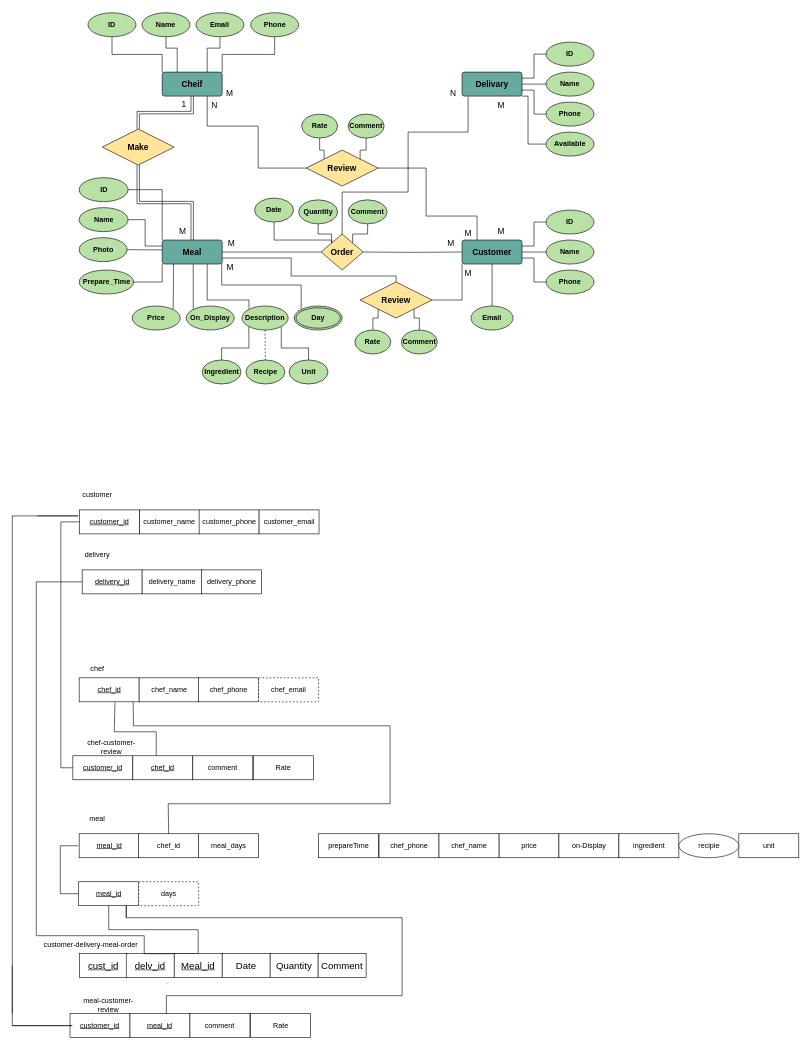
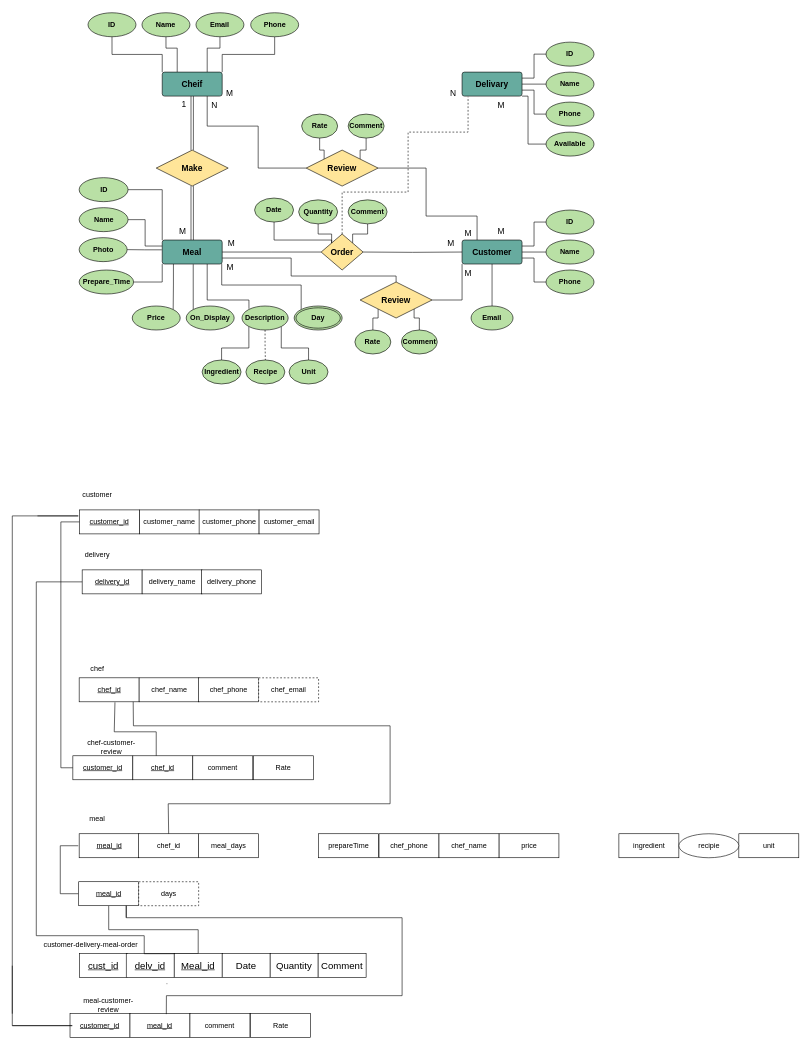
node "Make": moved (138, 147) -> (192, 168)
edge "Delivary" -- "Order": style solid -> dashed
node "on-Display": removed
